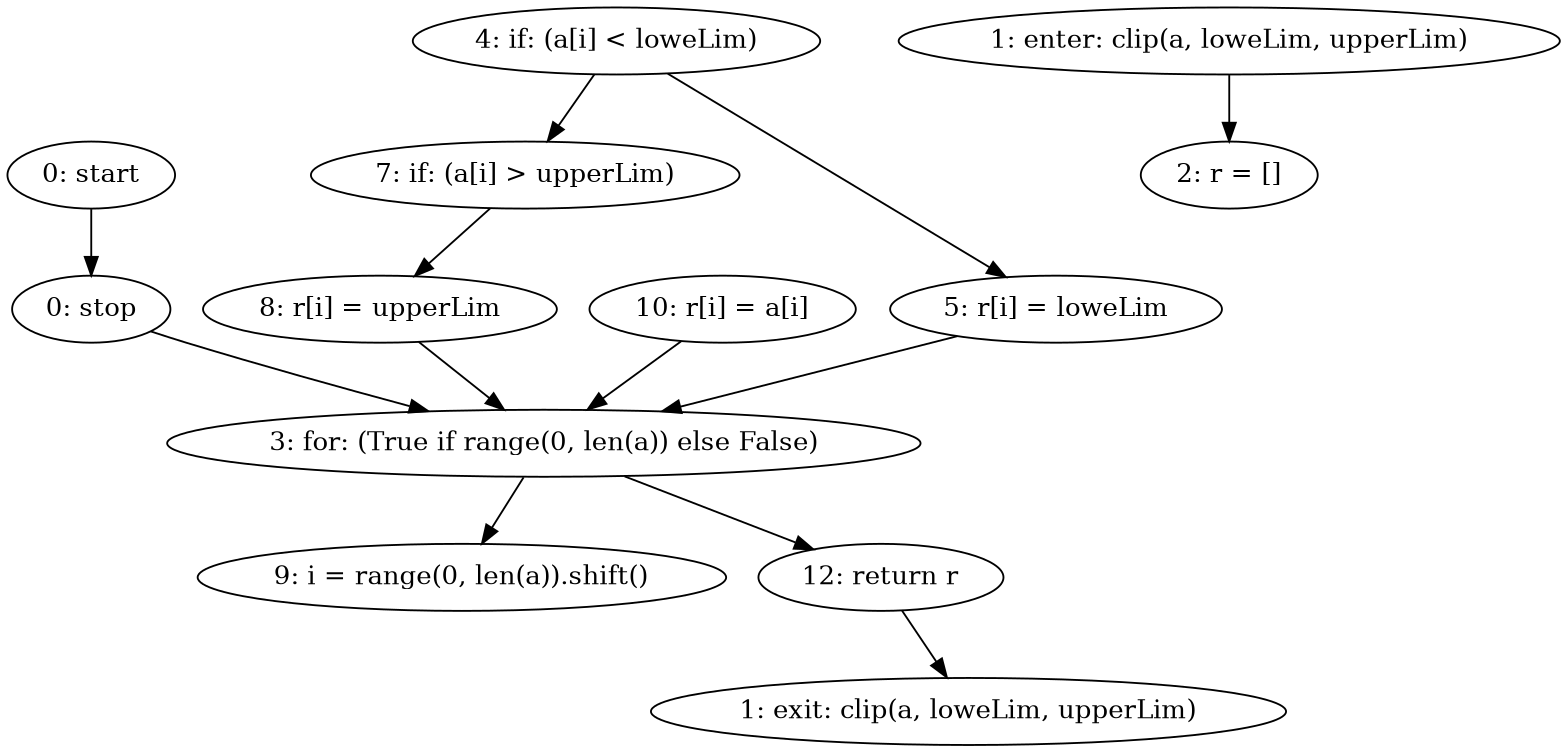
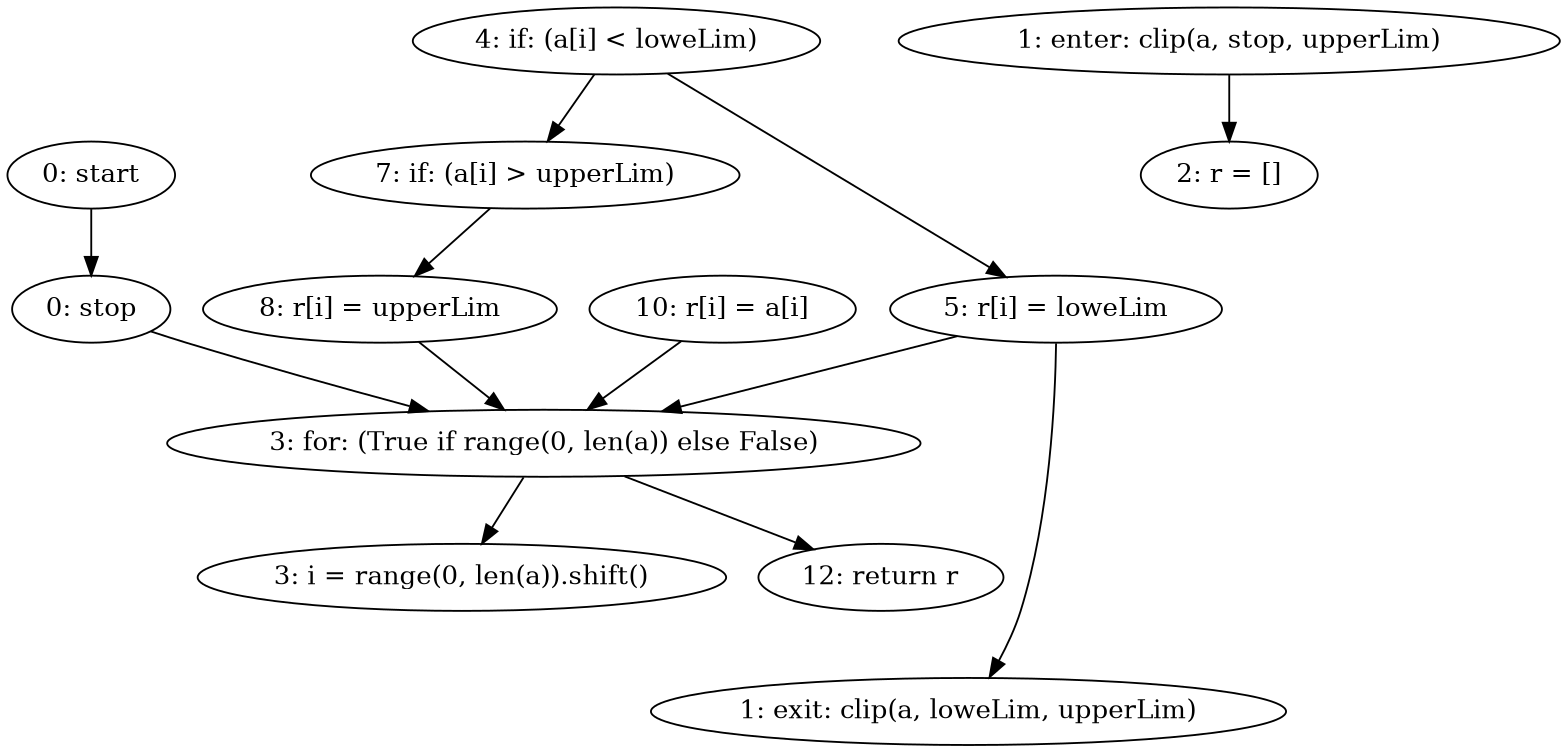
node "1: enter: clip(a, loweLim, upperLim)": label "1: enter: clip(a, loweLim, upperLim)" -> "1: enter: clip(a, stop, upperLim)"
node "9: i = range(0, len(a)).shift()": label "9: i = range(0, len(a)).shift()" -> "3: i = range(0, len(a)).shift()"
edge "12: return r" -> "1: exit: clip(a, loweLim, upperLim)": now "5: r[i] = loweLim" -> "1: exit: clip(a, loweLim, upperLim)"
